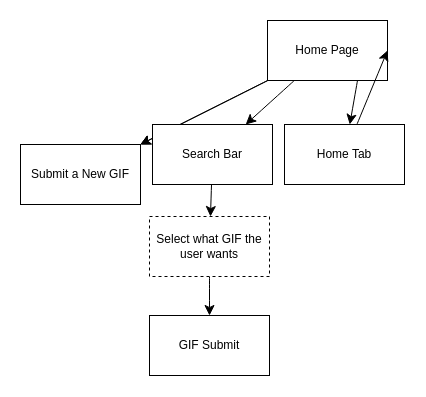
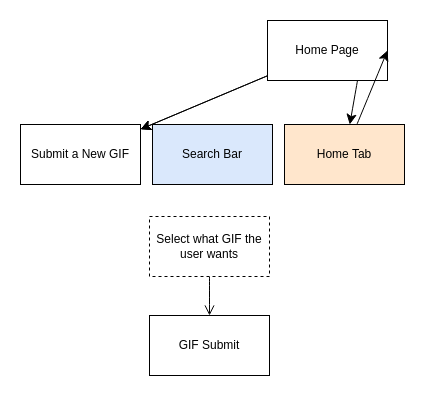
edge "Home Page" -> "Search Bar": removed
node "Search Bar": fillcolor #ffffff -> #dae8fc
node "Home Tab": fillcolor #ffffff -> #ffe6cc
node "Submit a New GIF": moved (81, 175) -> (81, 155)
edge "Search Bar" -> "Select what GIF the user wants": removed
edge "Select what GIF the user wants" -> "GIF Submit": arrowhead classic -> open
